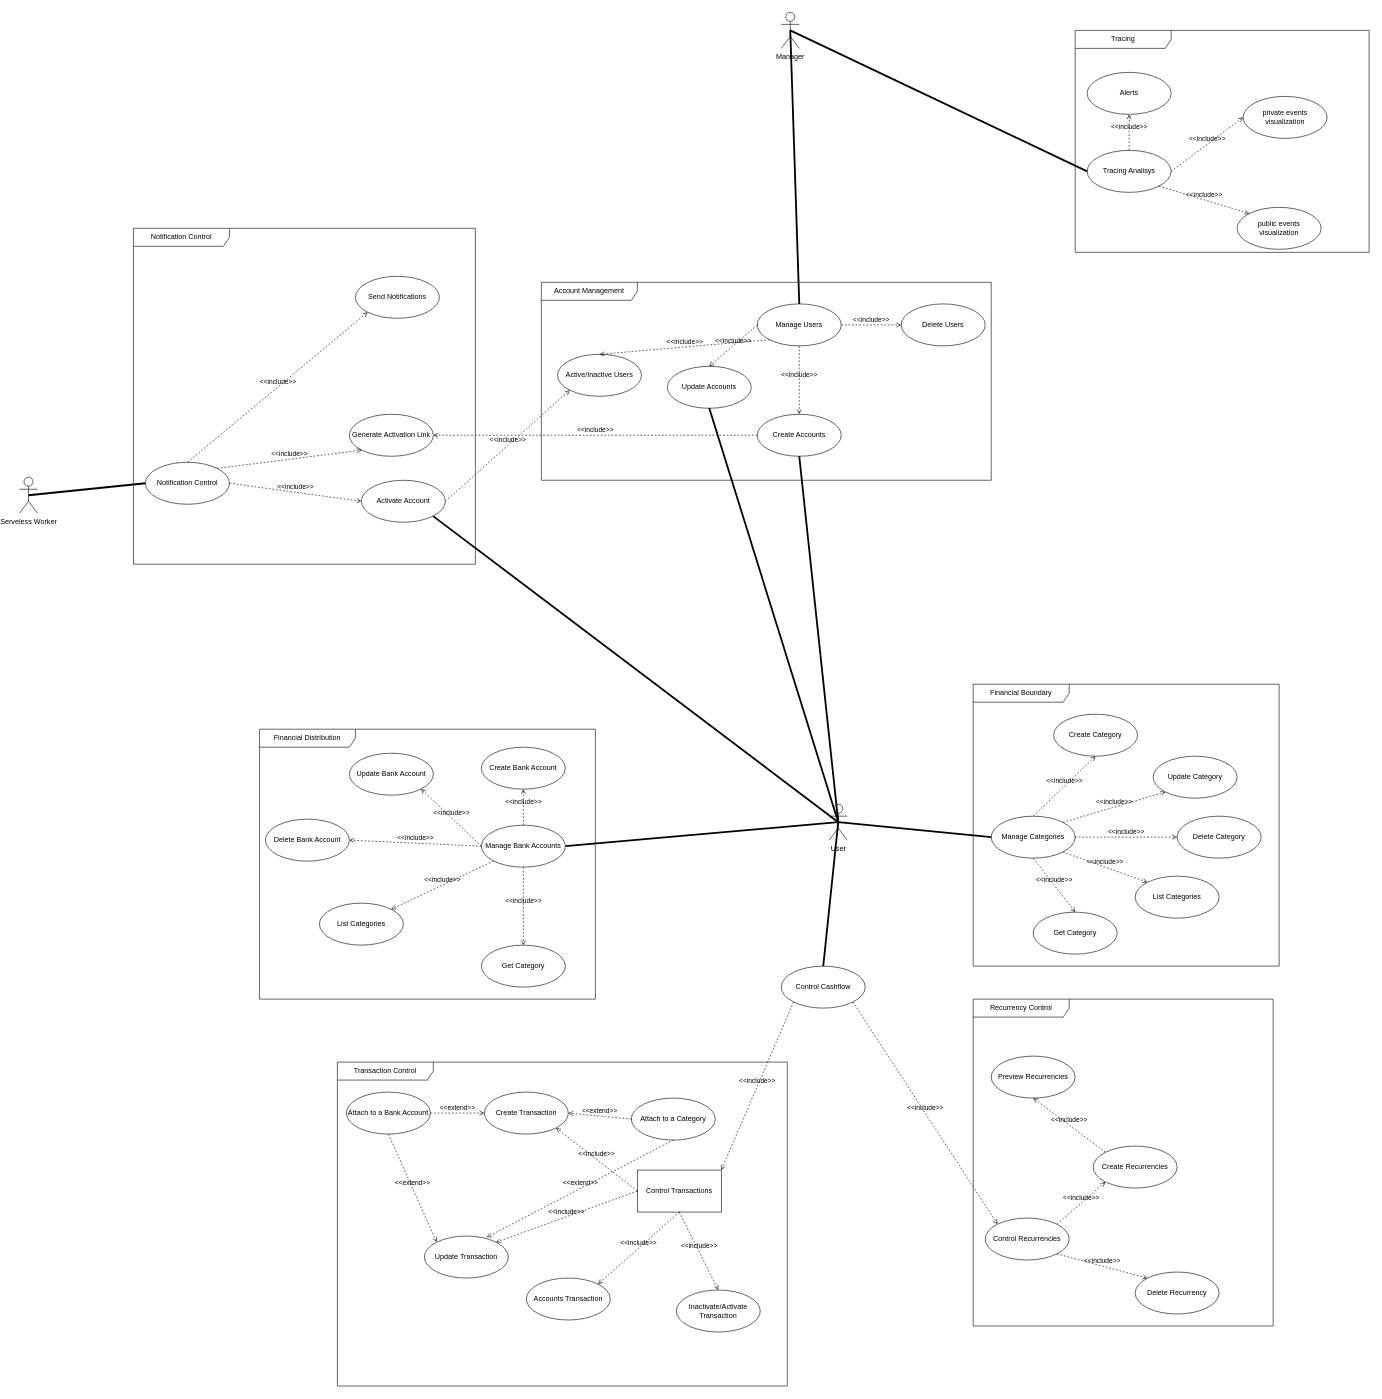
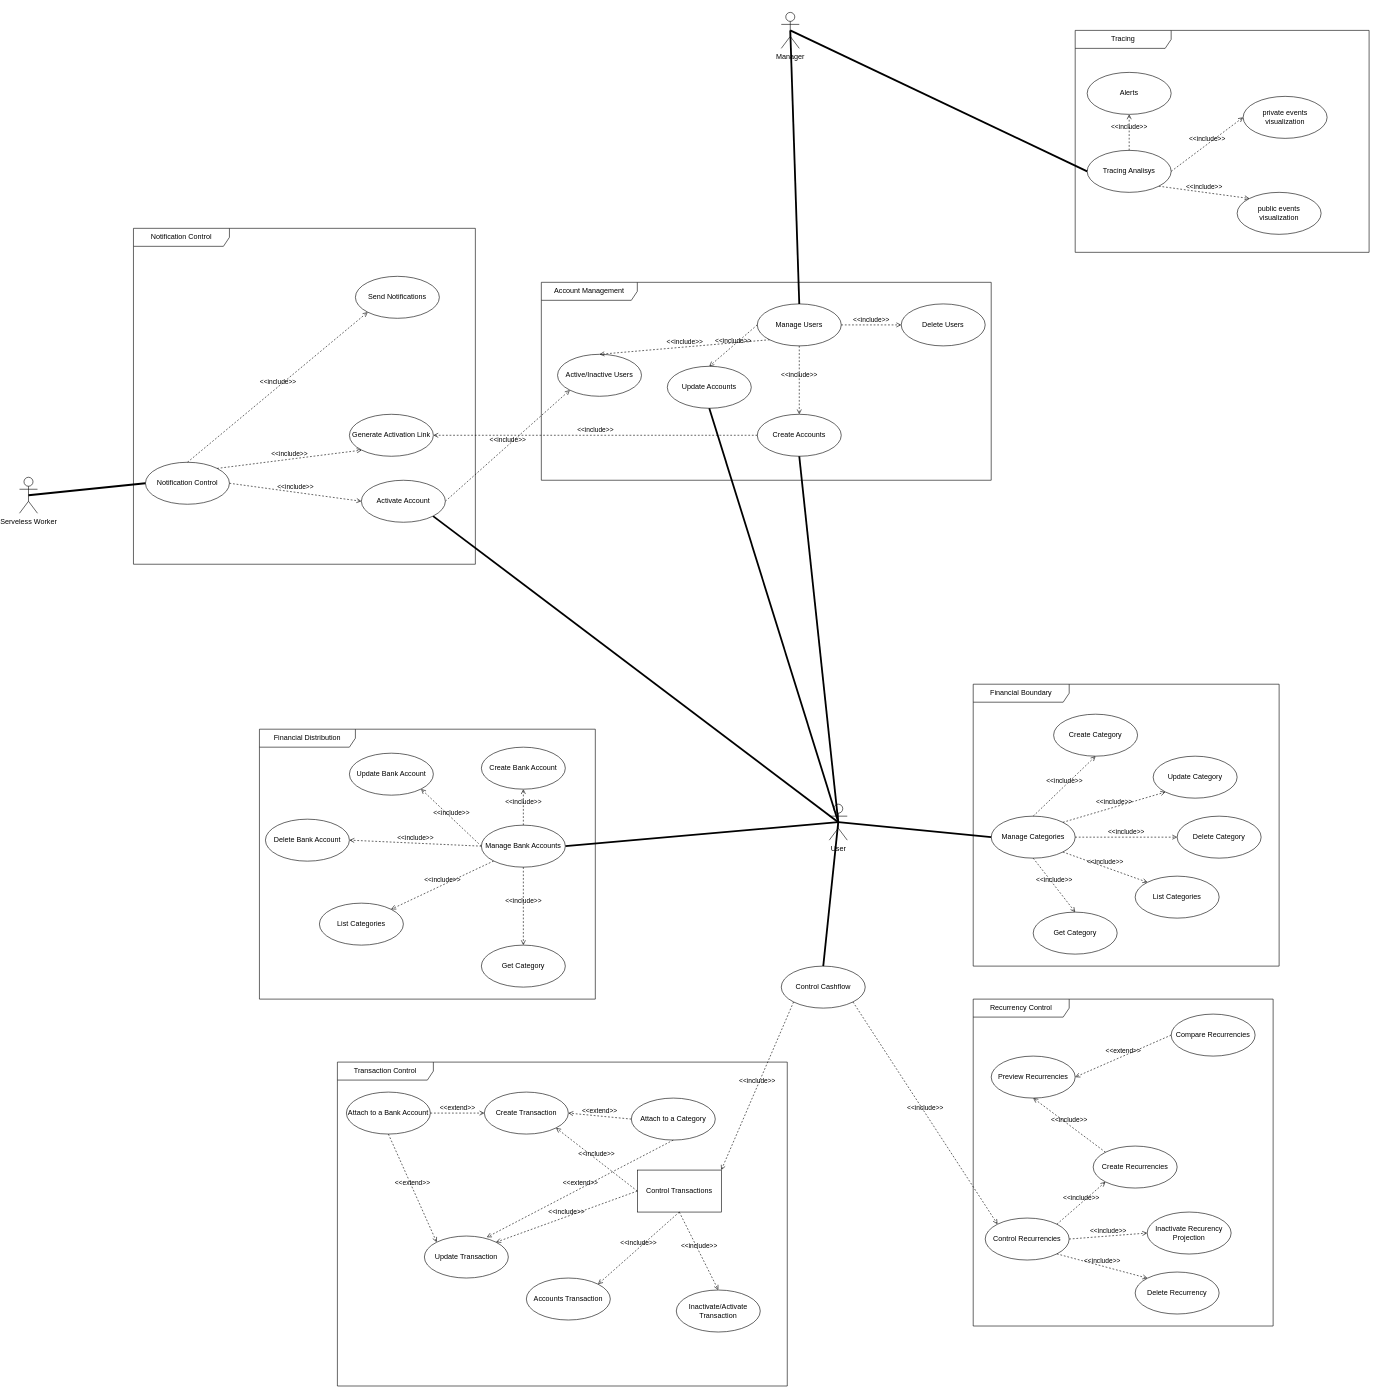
node "public events visualization": moved (1280, 228) -> (1280, 213)
node "Compare Recurrencies": added
edge "Compare Recurrencies" -> "Preview Recurrencies": added, label "<<extend>>"
node "Inactivate Recurency Projection": added
edge "Control Recurrencies" -> "Inactivate Recurency Projection": added, label "<<include>>"
